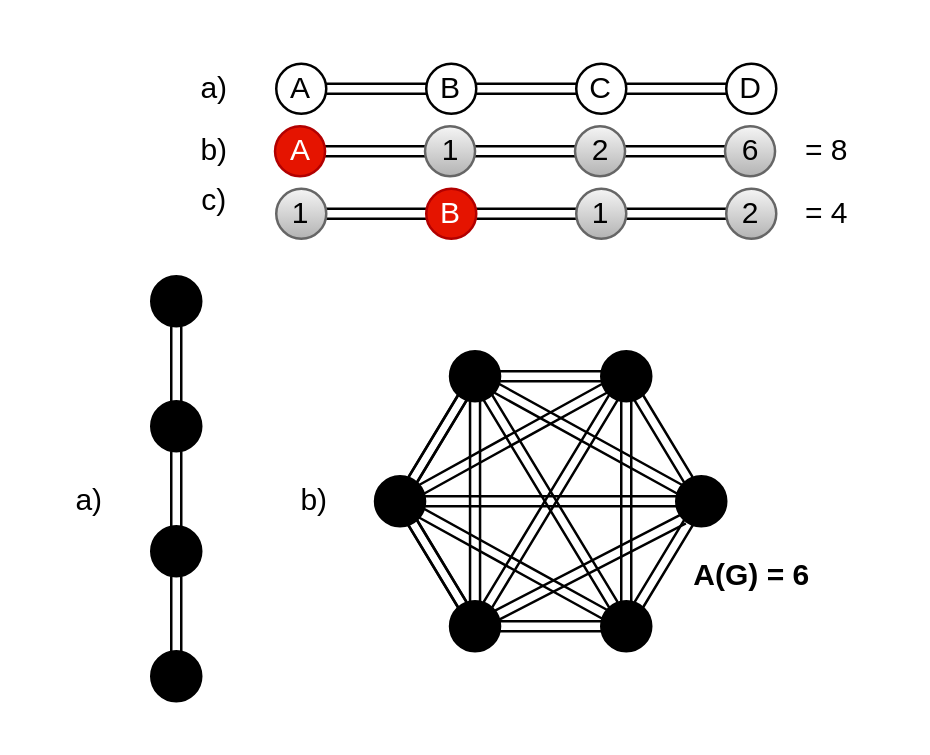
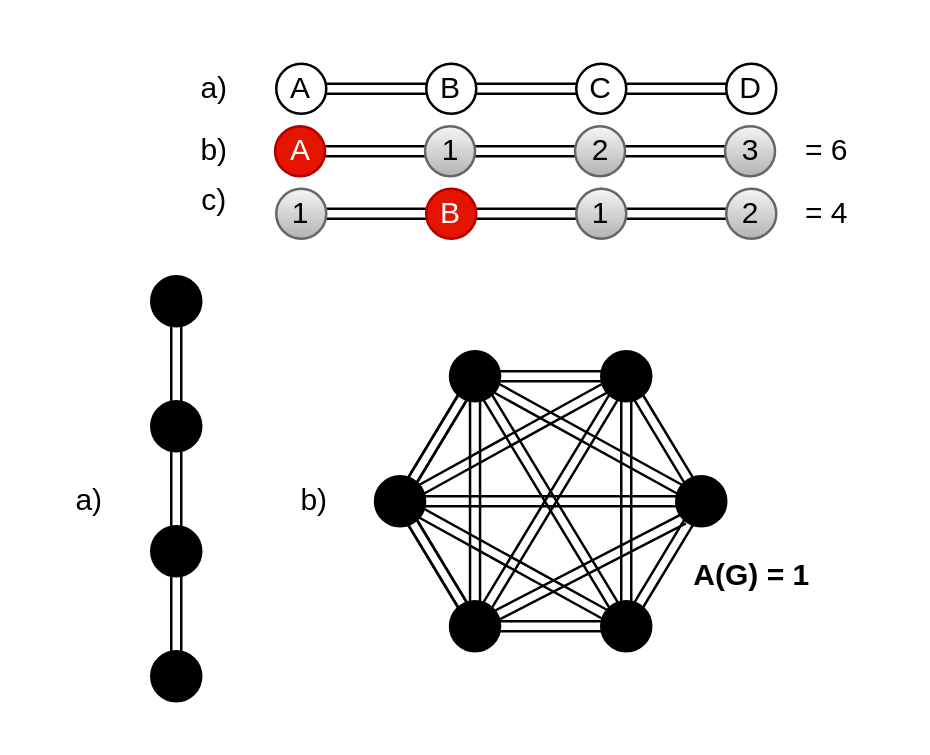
node "6": label "6" -> "3"
node "= 8": label "= 8" -> "= 6"
node "A(G) = 6": label "A(G) = 6" -> "A(G) = 1"
